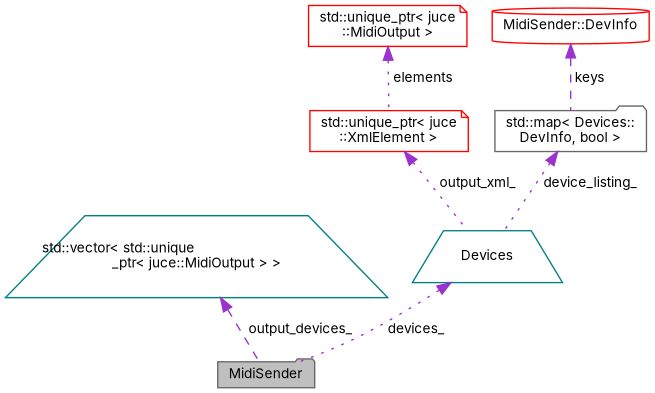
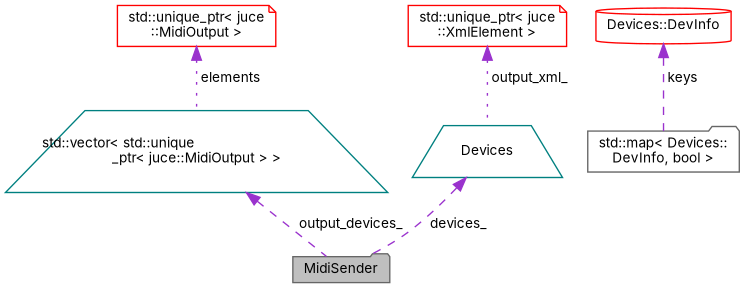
node "MidiSender::DevInfo": label "MidiSender::DevInfo" -> "Devices::DevInfo"
edge "std::unique_ptr< juce ::XmlElement >" -> "std::unique_ptr< juce ::MidiOutput >": now "std::vector< std::unique _ptr< juce::MidiOutput > >" -> "std::unique_ptr< juce ::MidiOutput >"
edge "Devices" -> "std::map< Devices:: DevInfo, bool >": removed, label "device_listing_"
edge "MidiSender" -> "Devices": style dotted -> dashed
